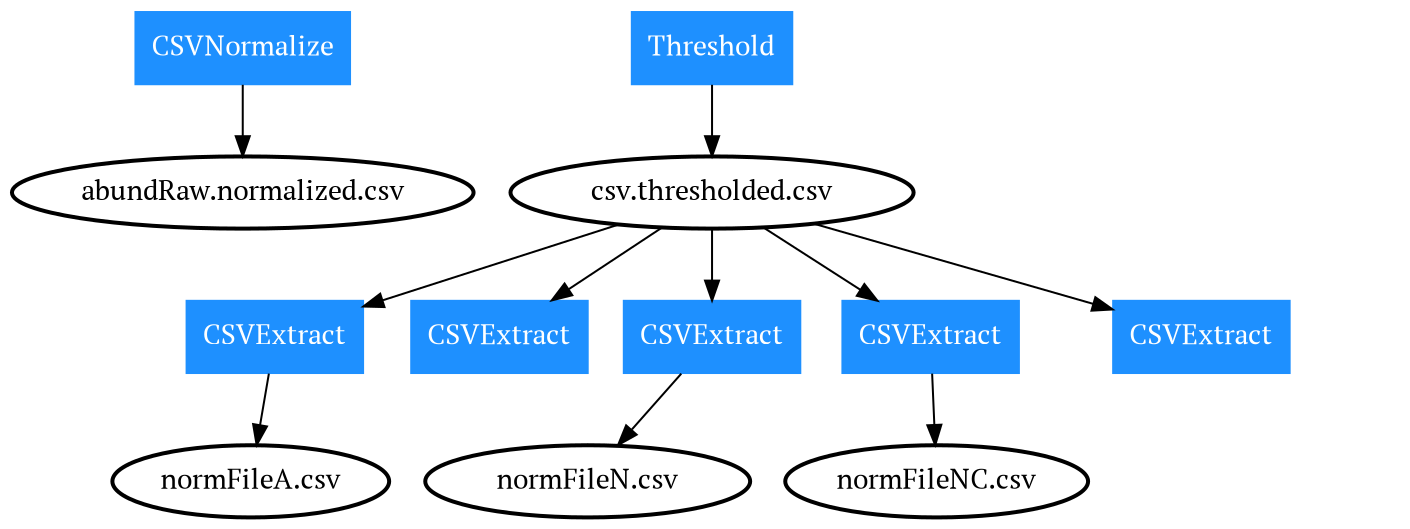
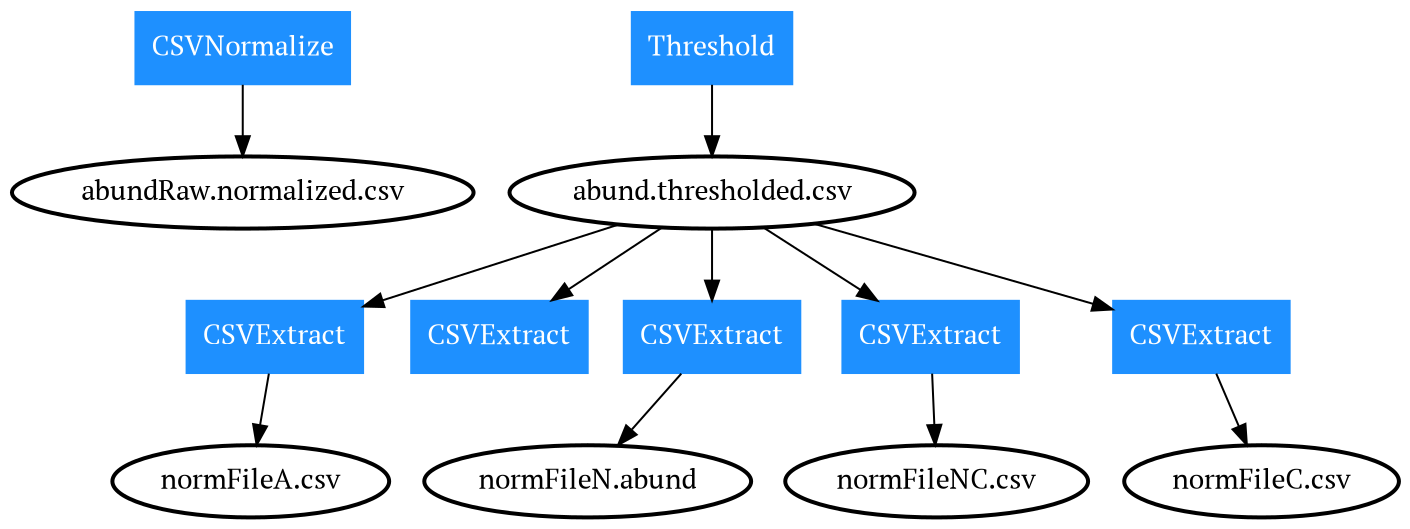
node "csv.thresholded.csv": label "csv.thresholded.csv" -> "abund.thresholded.csv"
node "normFileN.csv": label "normFileN.csv" -> "normFileN.abund"
node "normFileC.csv": added
